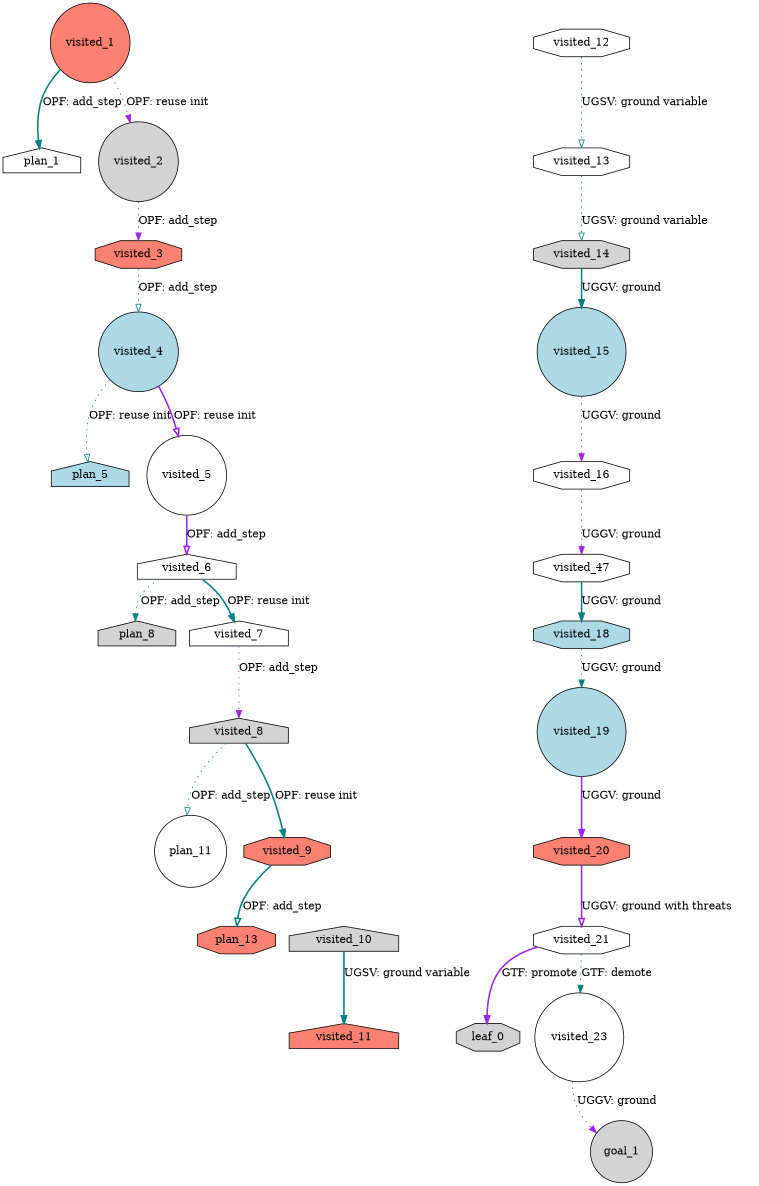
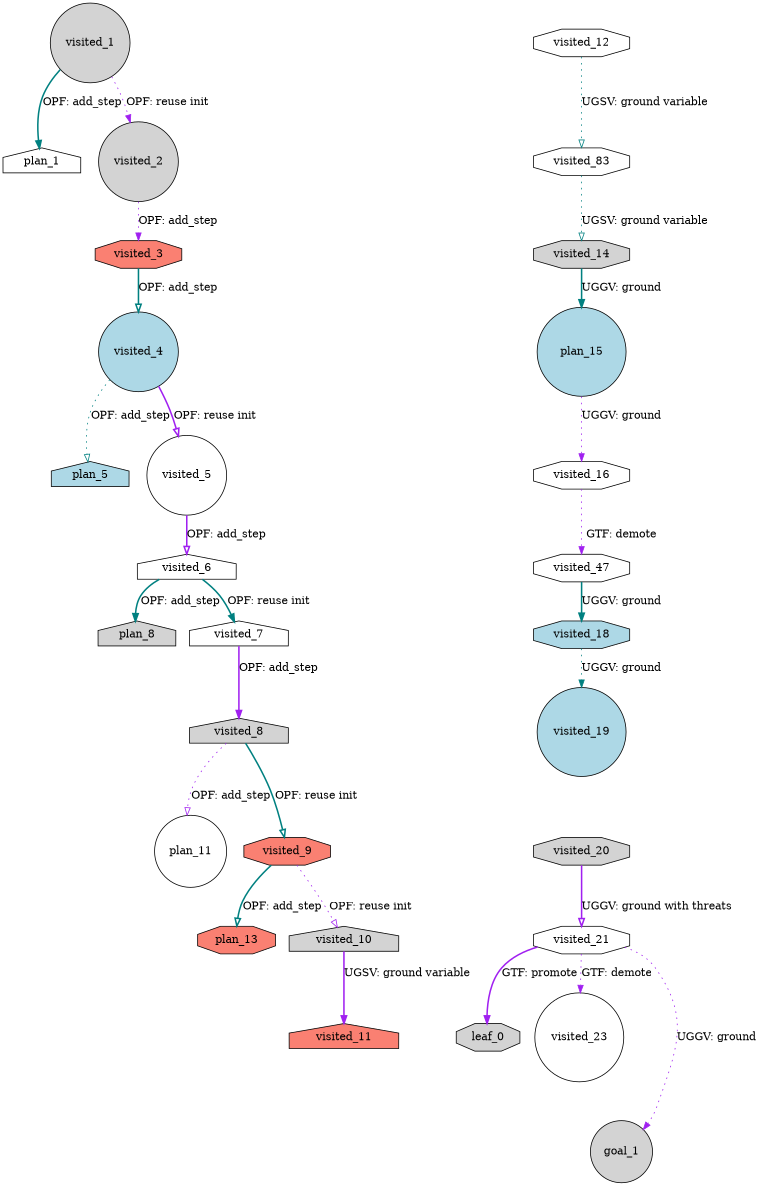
node "visited_1": fillcolor salmon -> lightgrey
node "visited_13": label "visited_13" -> "visited_83"
edge "visited_3" -> "visited_4": style dotted -> bold
node "visited_15": label "visited_15" -> "plan_15"
edge "visited_4" -> "plan_5": label "OPF: reuse init" -> "OPF: add_step"
edge "visited_16" -> "visited_47": label "UGGV: ground" -> "GTF: demote"
edge "visited_6" -> "plan_8": style dotted -> bold
edge "visited_7" -> "visited_8": style dotted -> bold
edge "visited_8" -> "plan_11": color teal -> purple
edge "visited_8" -> "visited_9": arrowhead normal -> onormal
edge "visited_19" -> "visited_20": removed, label "UGGV: ground"
node "visited_20": fillcolor salmon -> lightgrey
edge "visited_9" -> "visited_10": added, label "OPF: reuse init"
edge "visited_21" -> "visited_23": color teal -> purple
edge "visited_10" -> "visited_11": color teal -> purple
edge "visited_23" -> "goal_1": now "visited_21" -> "goal_1"
